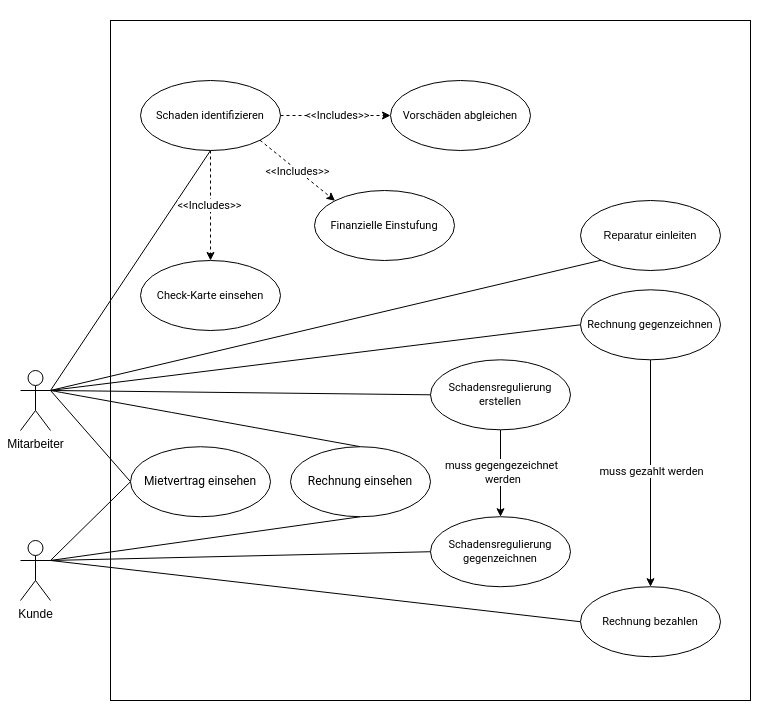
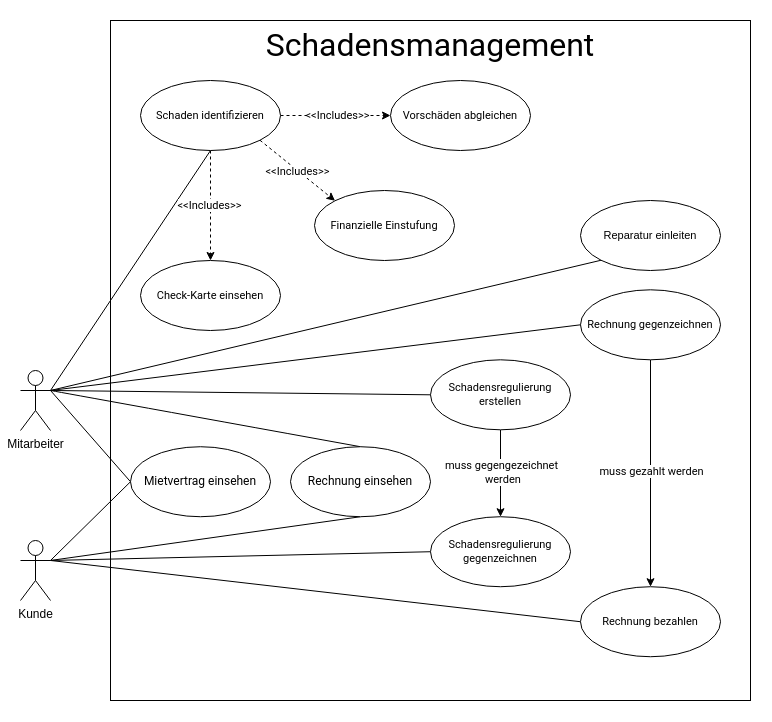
node "Schadensmanagement": added
